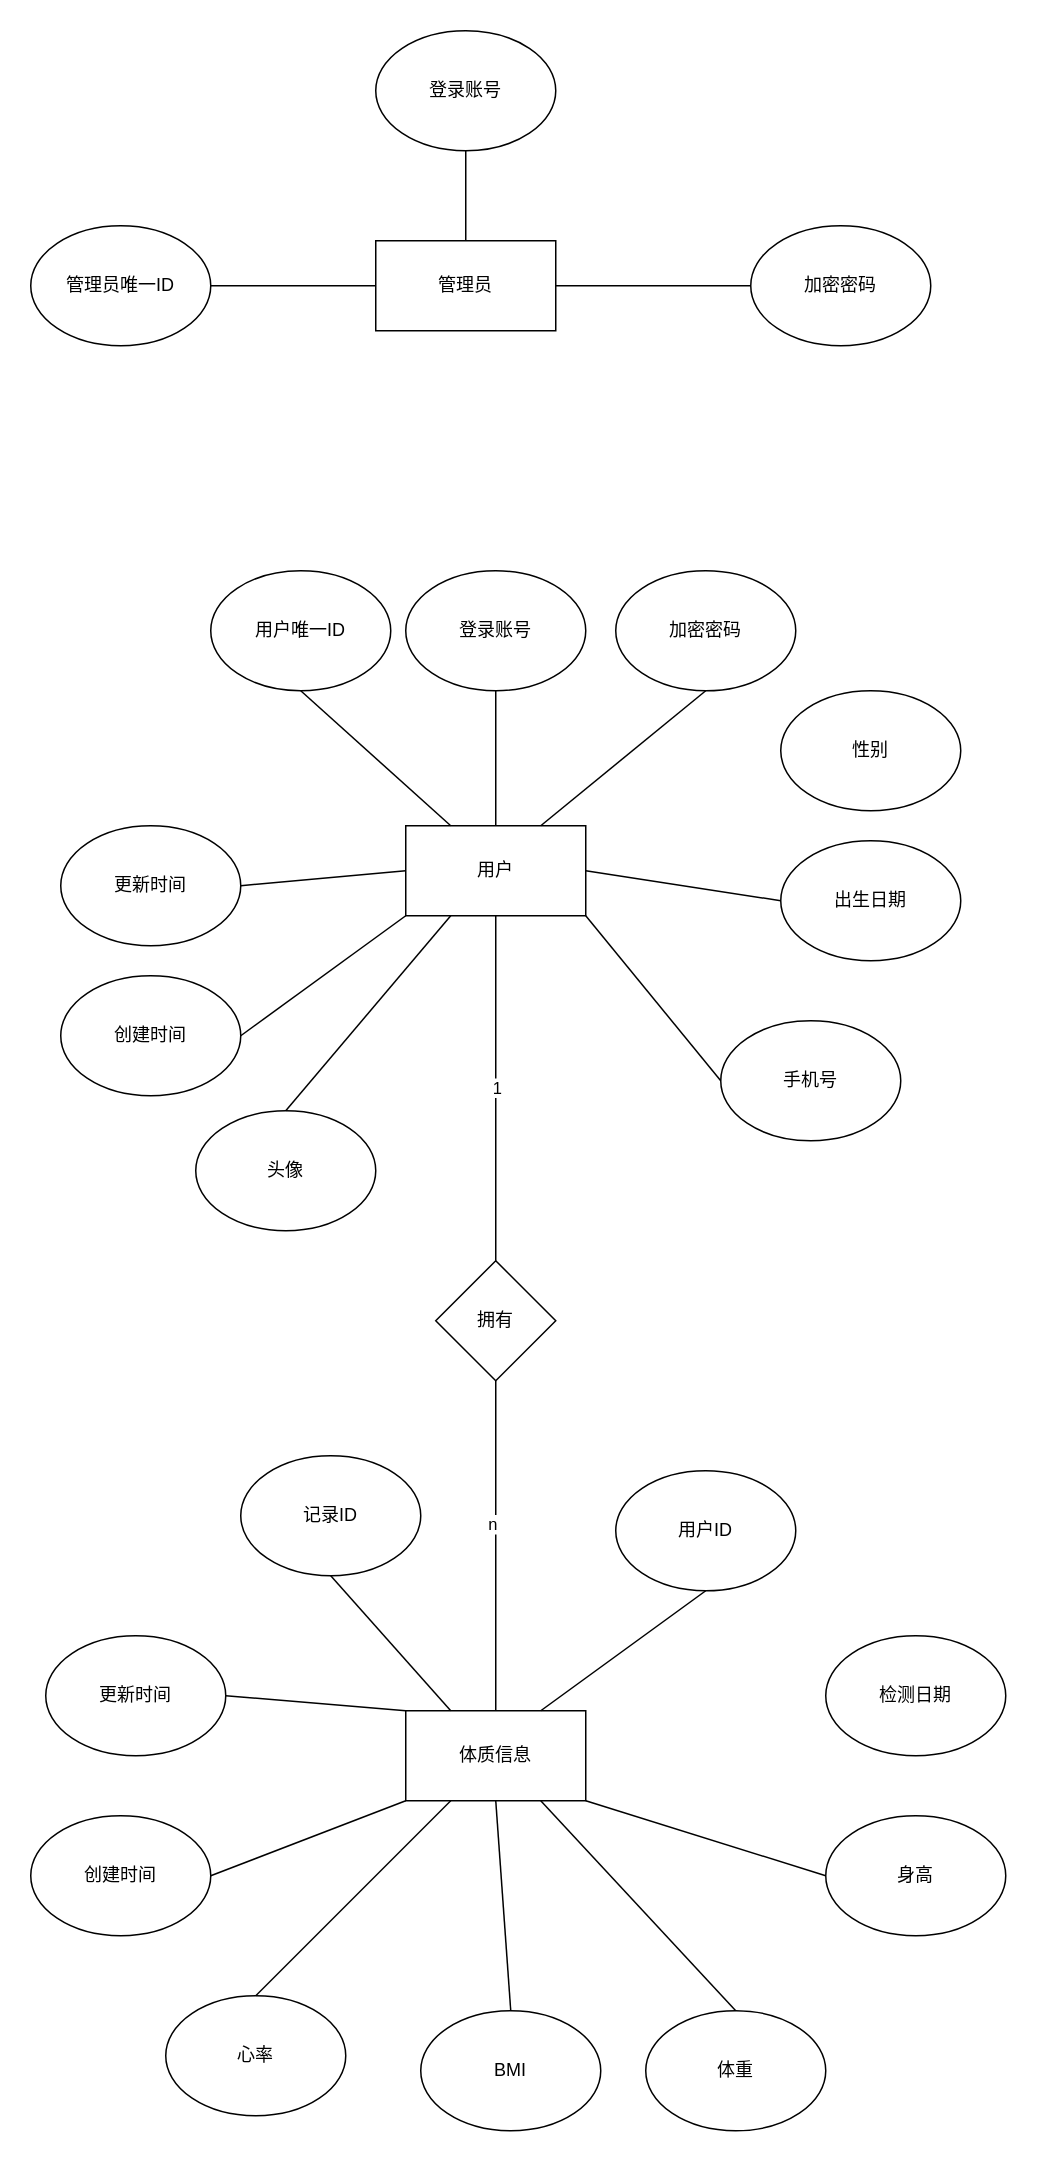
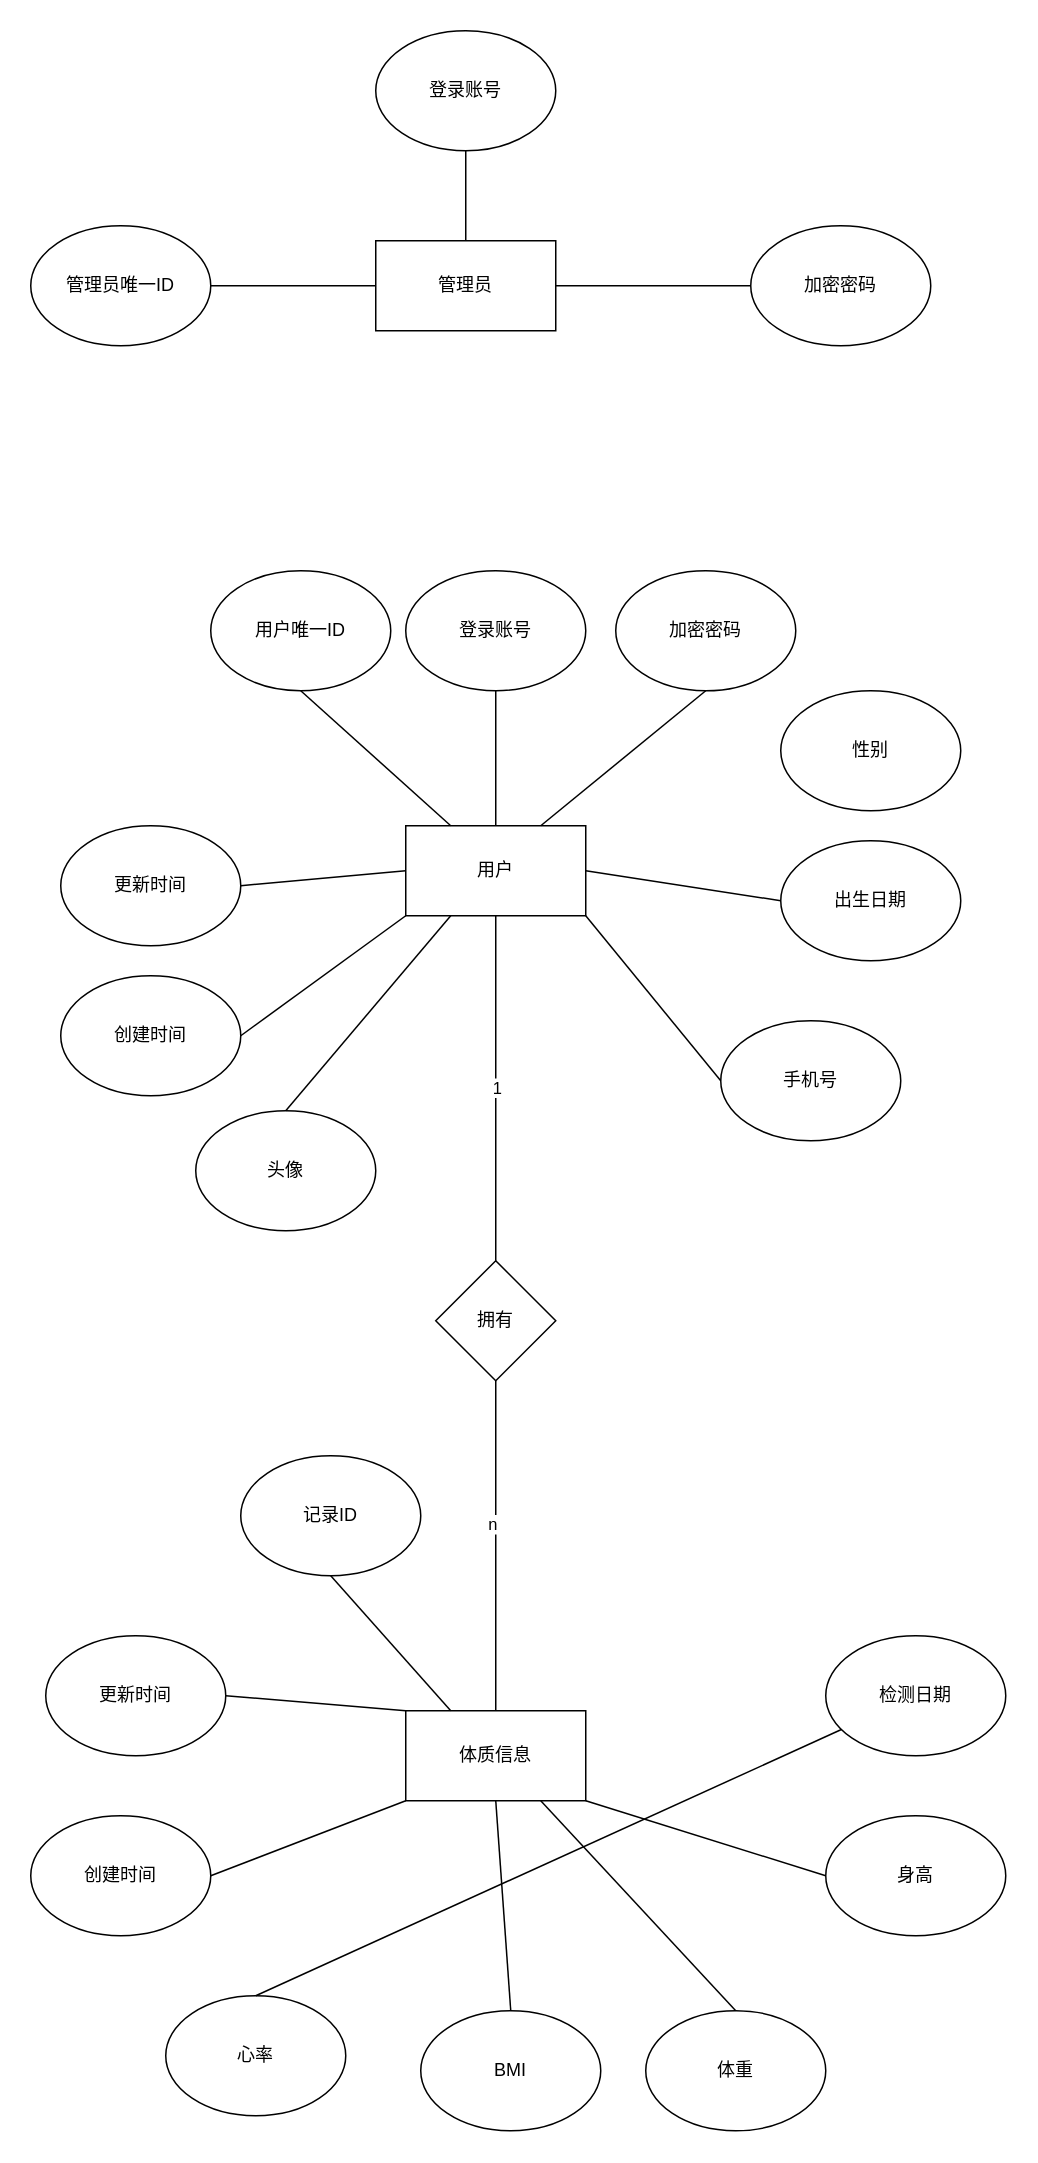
node "用户ID": removed
edge "用户ID" -- "体质信息": removed
edge "体质信息" -- "心率": now "检测日期" -- "心率"
